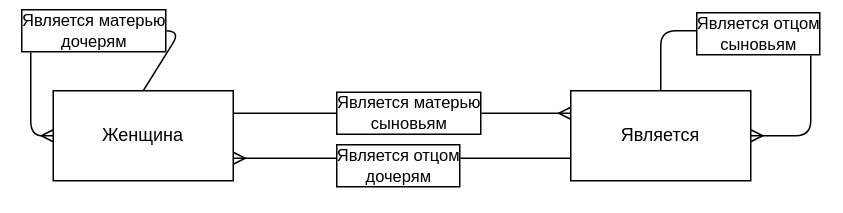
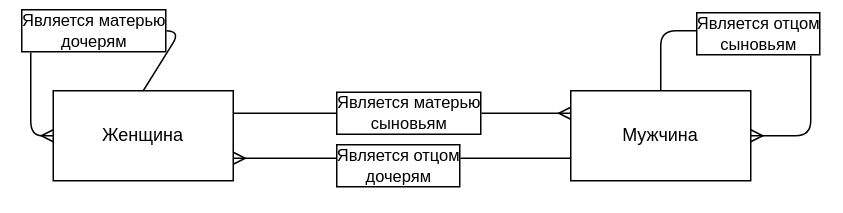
node "Является": label "Является" -> "Мужчина"
